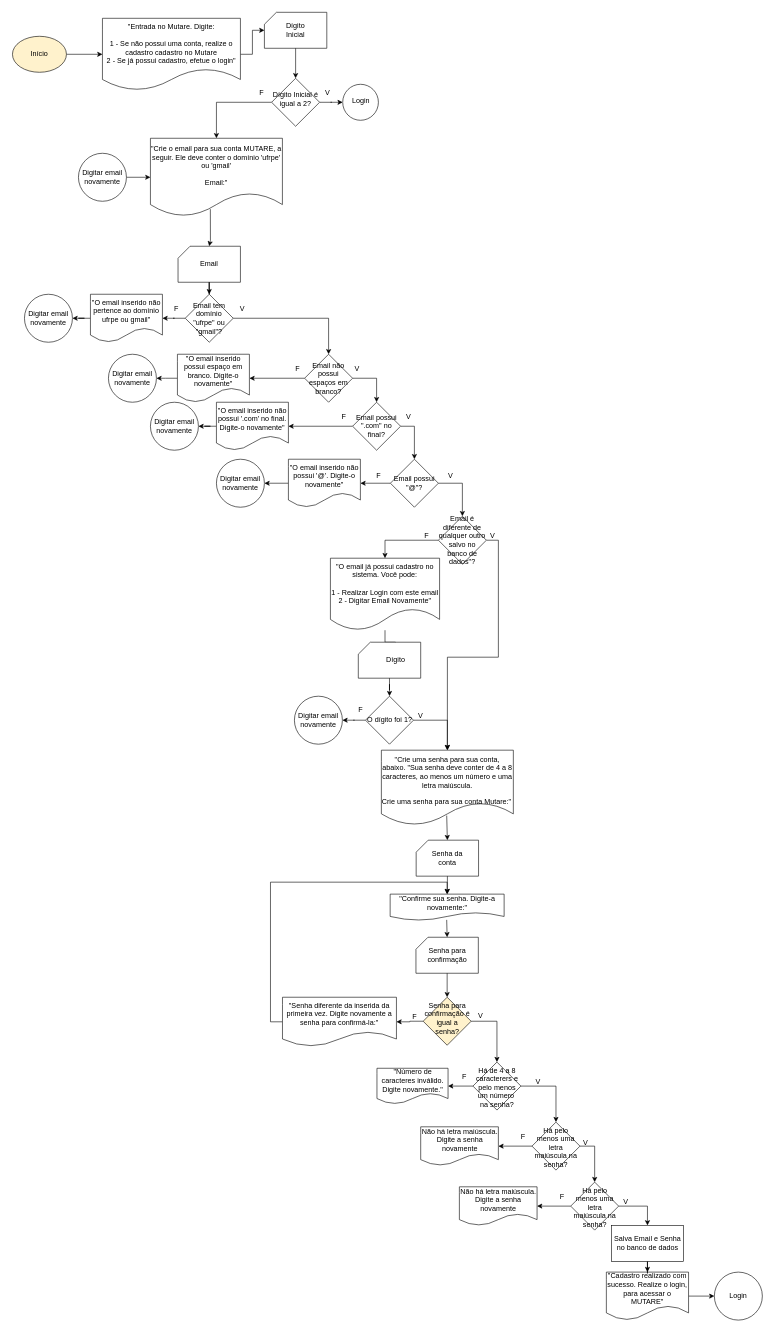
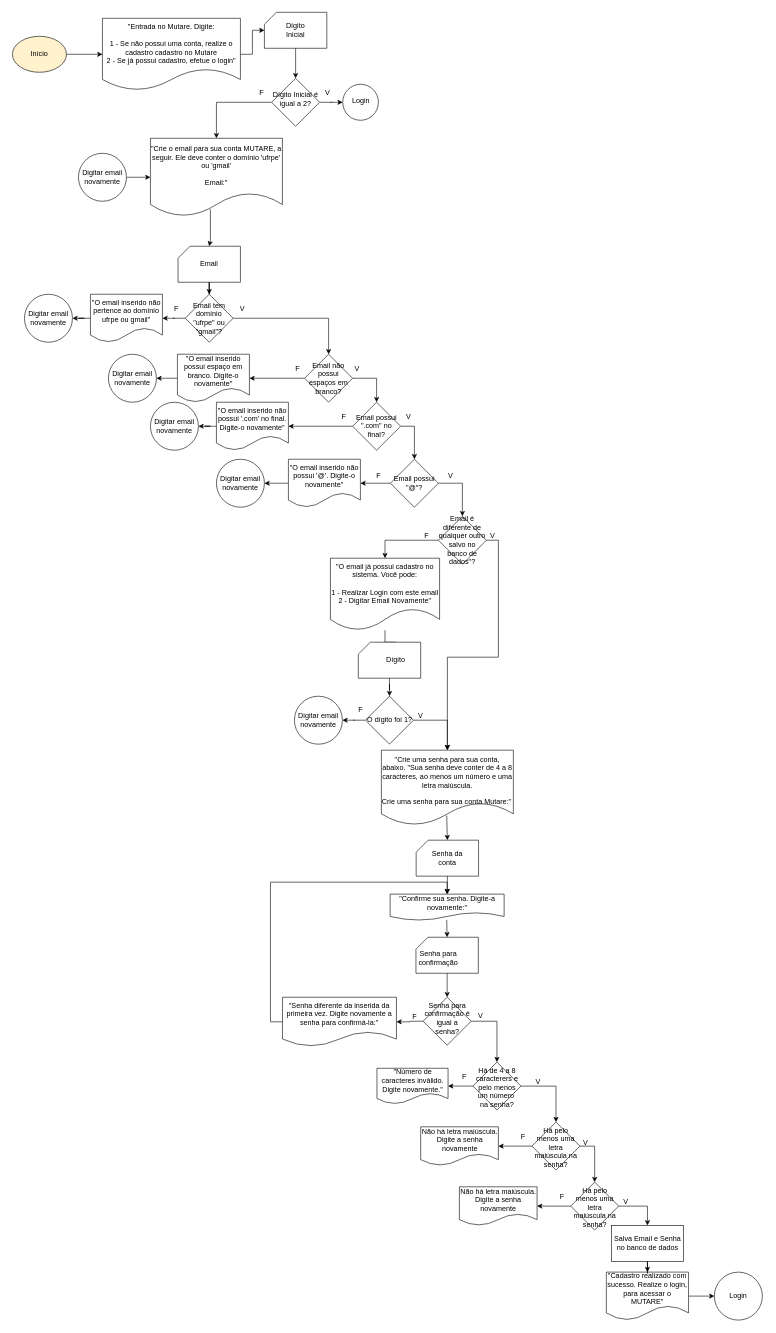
node "Senha para confirmação": moved (447, 955) -> (438, 958)
node "Senha para confirmação é igual a senha?": fillcolor #fff2cc -> #ffffff
